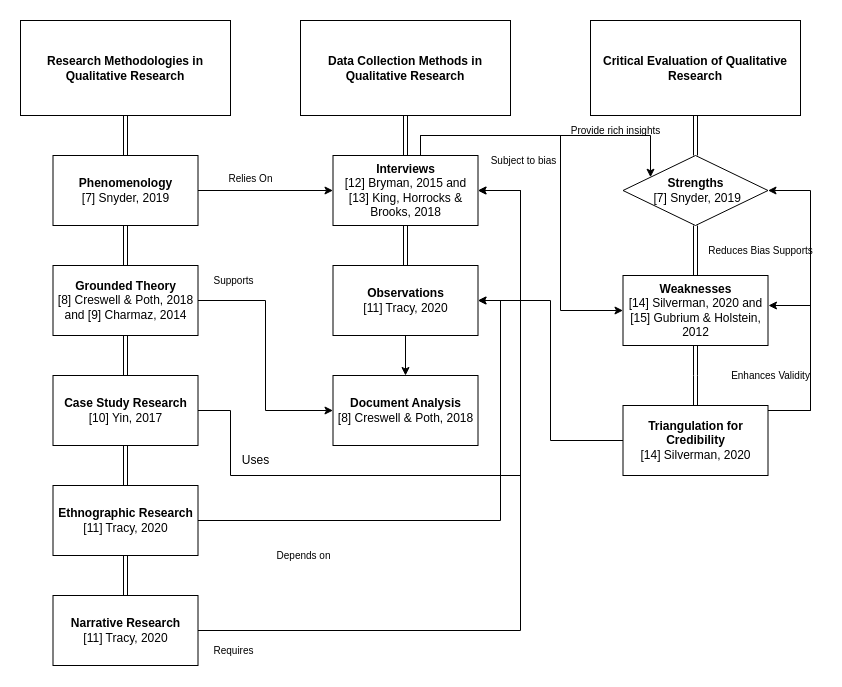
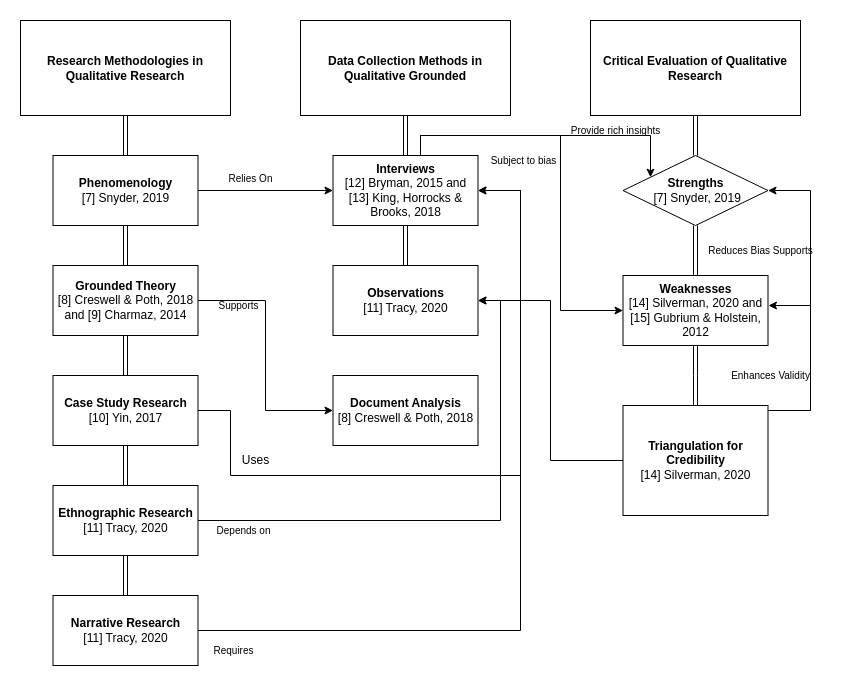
node "Data Collection Methods in Qualitative Research": label "Data Collection Methods in Qualitative Research" -> "Data Collection Methods in Qualitative Grounded"
node "Supports": moved (233, 281) -> (238, 306)
edge "Observations [11] Tracy, 2020" -> "Document Analysis [8] Creswell & Poth, 2018": removed
node "Triangulation for Credibility [14] Silverman, 2020": size 145x70 -> 145x110
node "Depends on": moved (303, 556) -> (243, 531)
